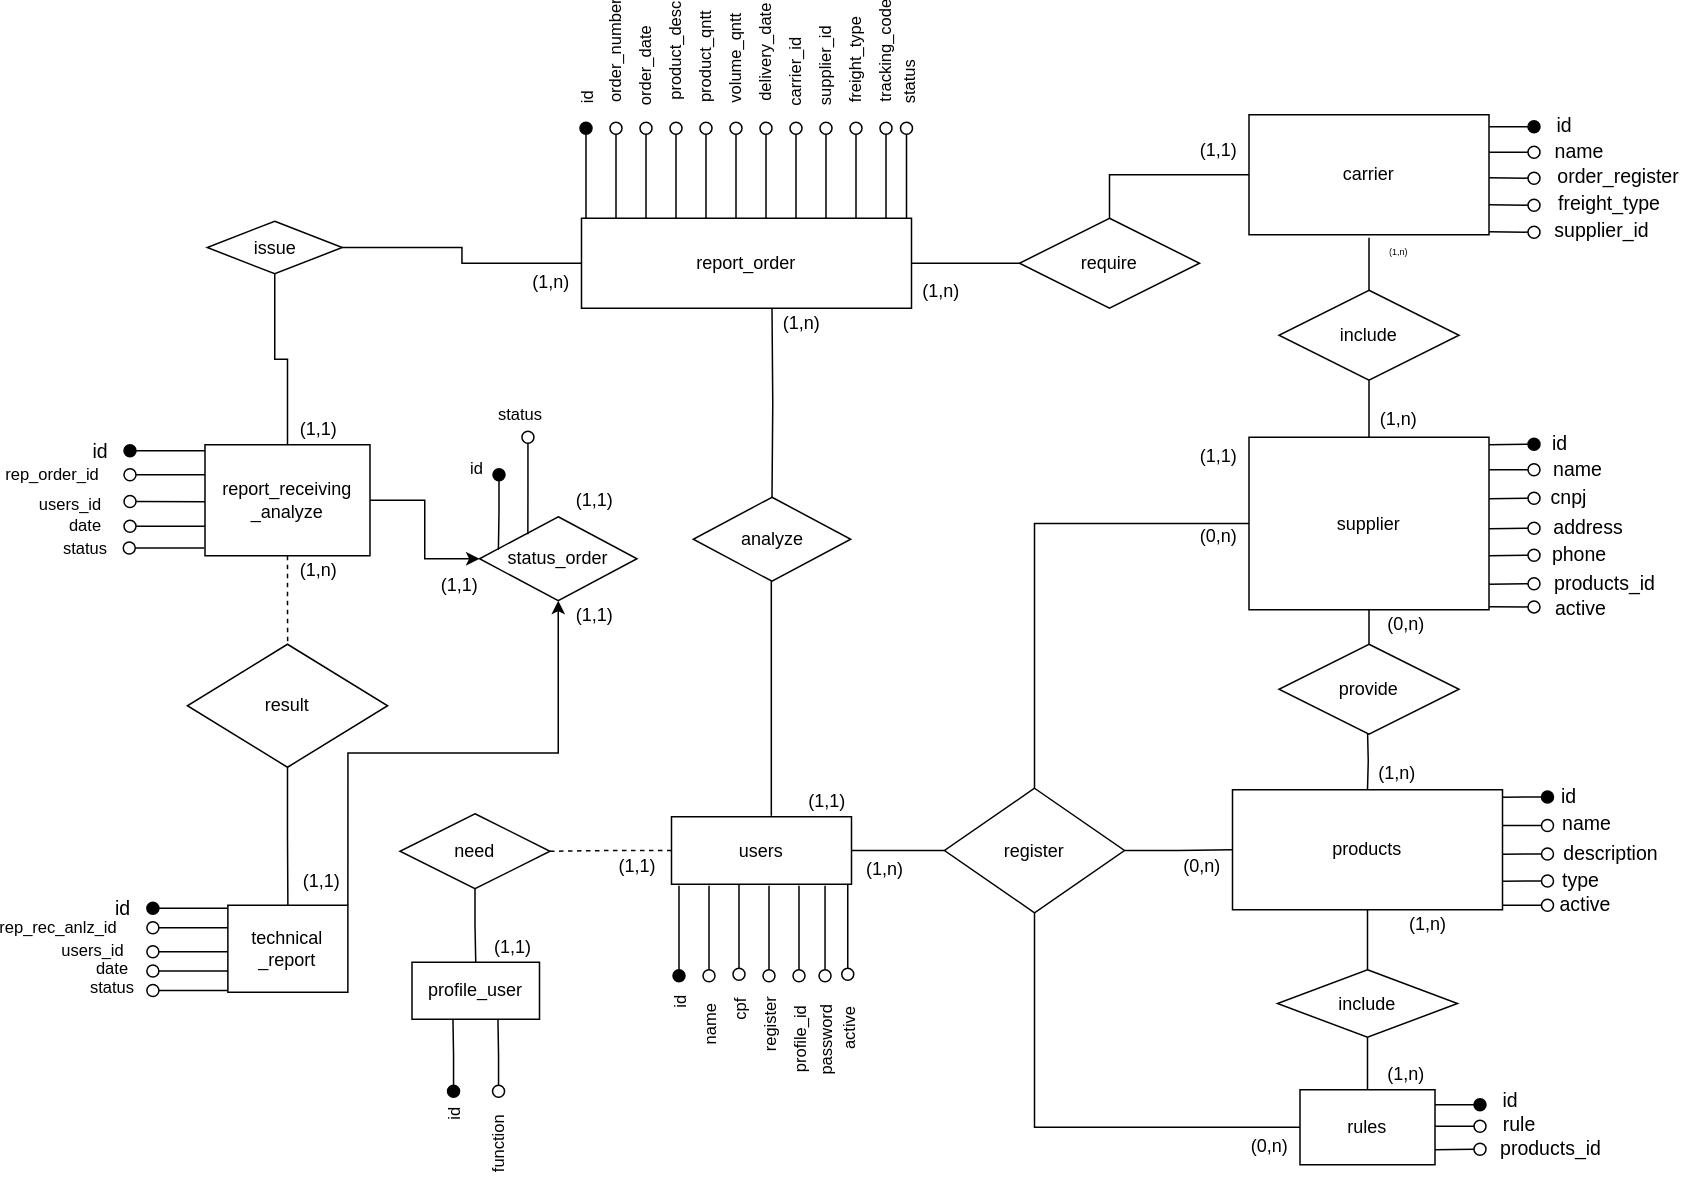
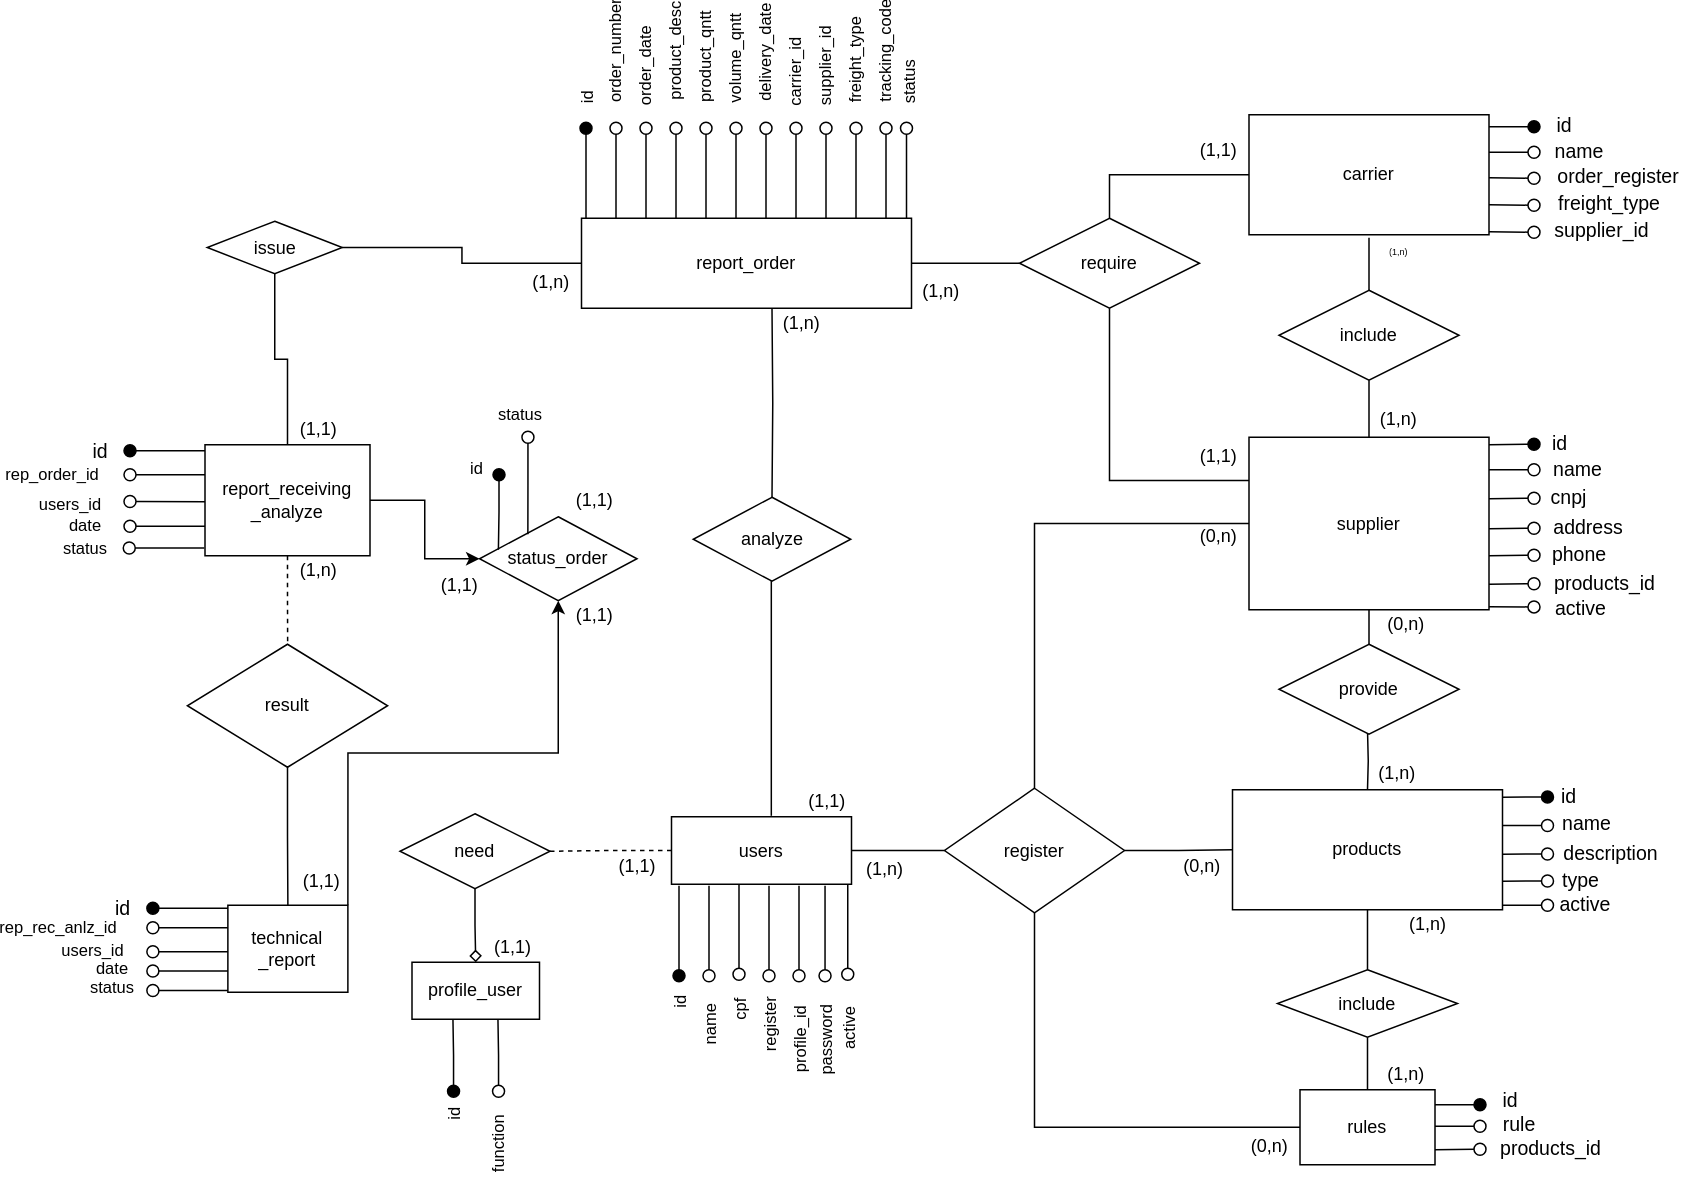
edge "require" -- "supplier": added
edge "need" -- "profile_user": arrowhead none -> diamond
